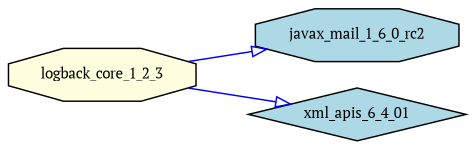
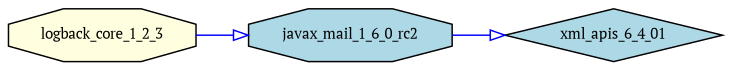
edge "logback_core_1_2_3" -> "xml_apis_6_4_01": now "javax_mail_1_6_0_rc2" -> "xml_apis_6_4_01"
